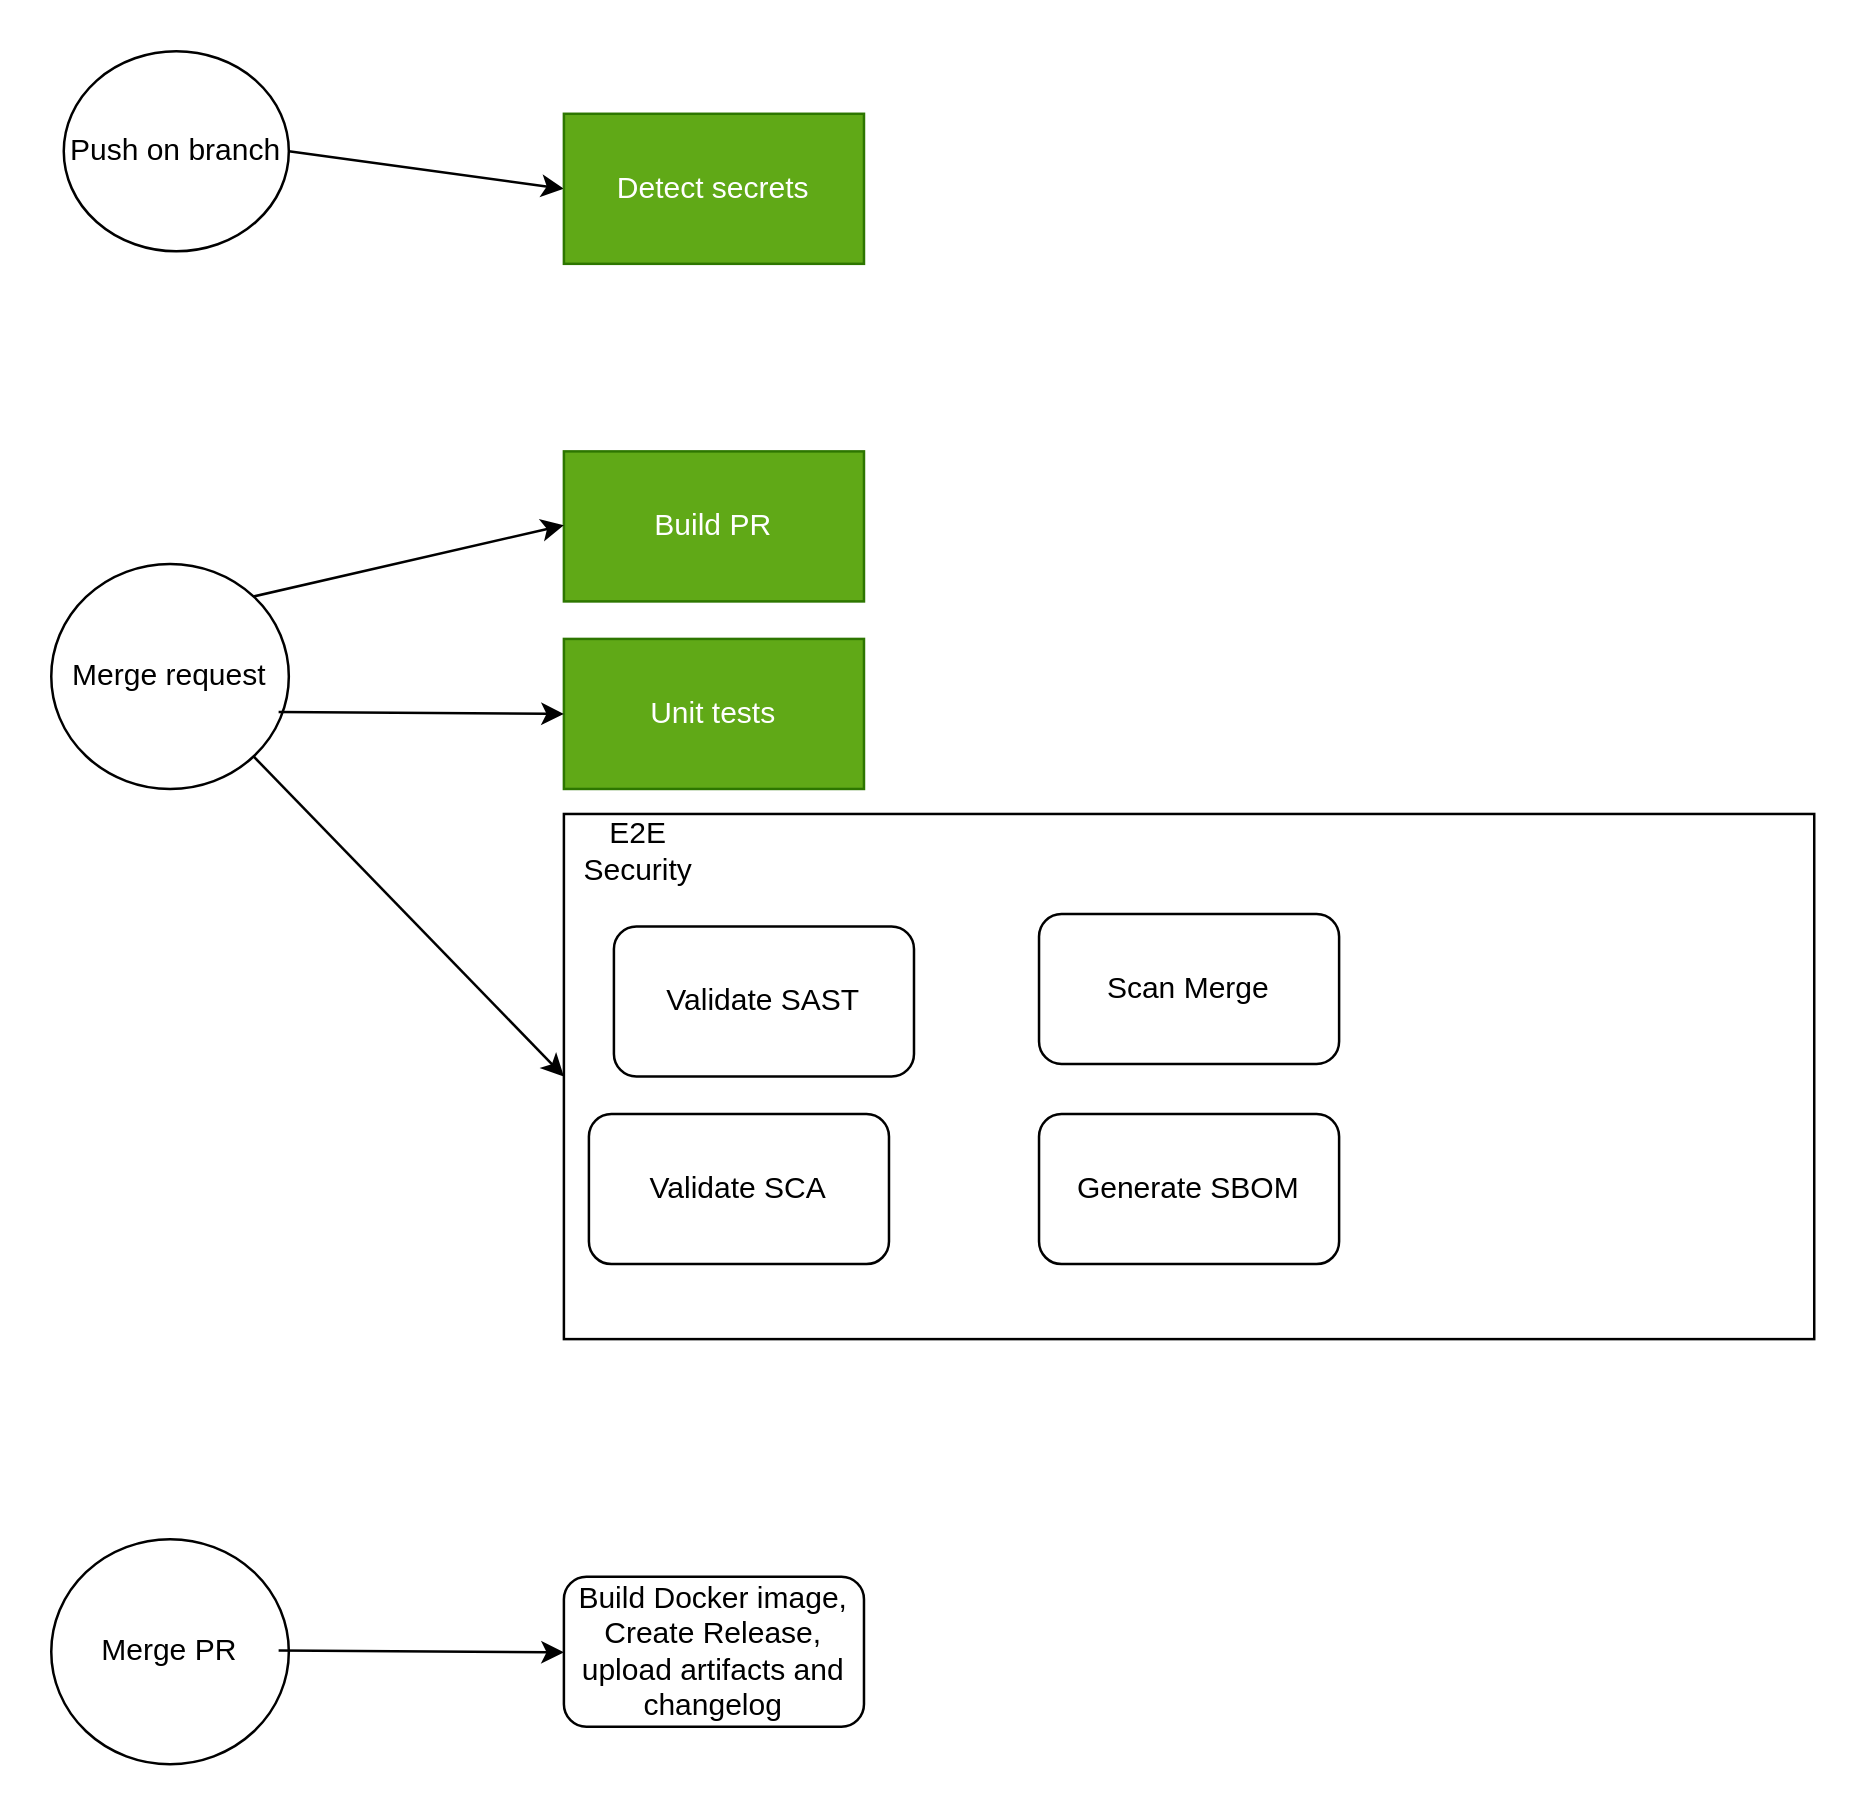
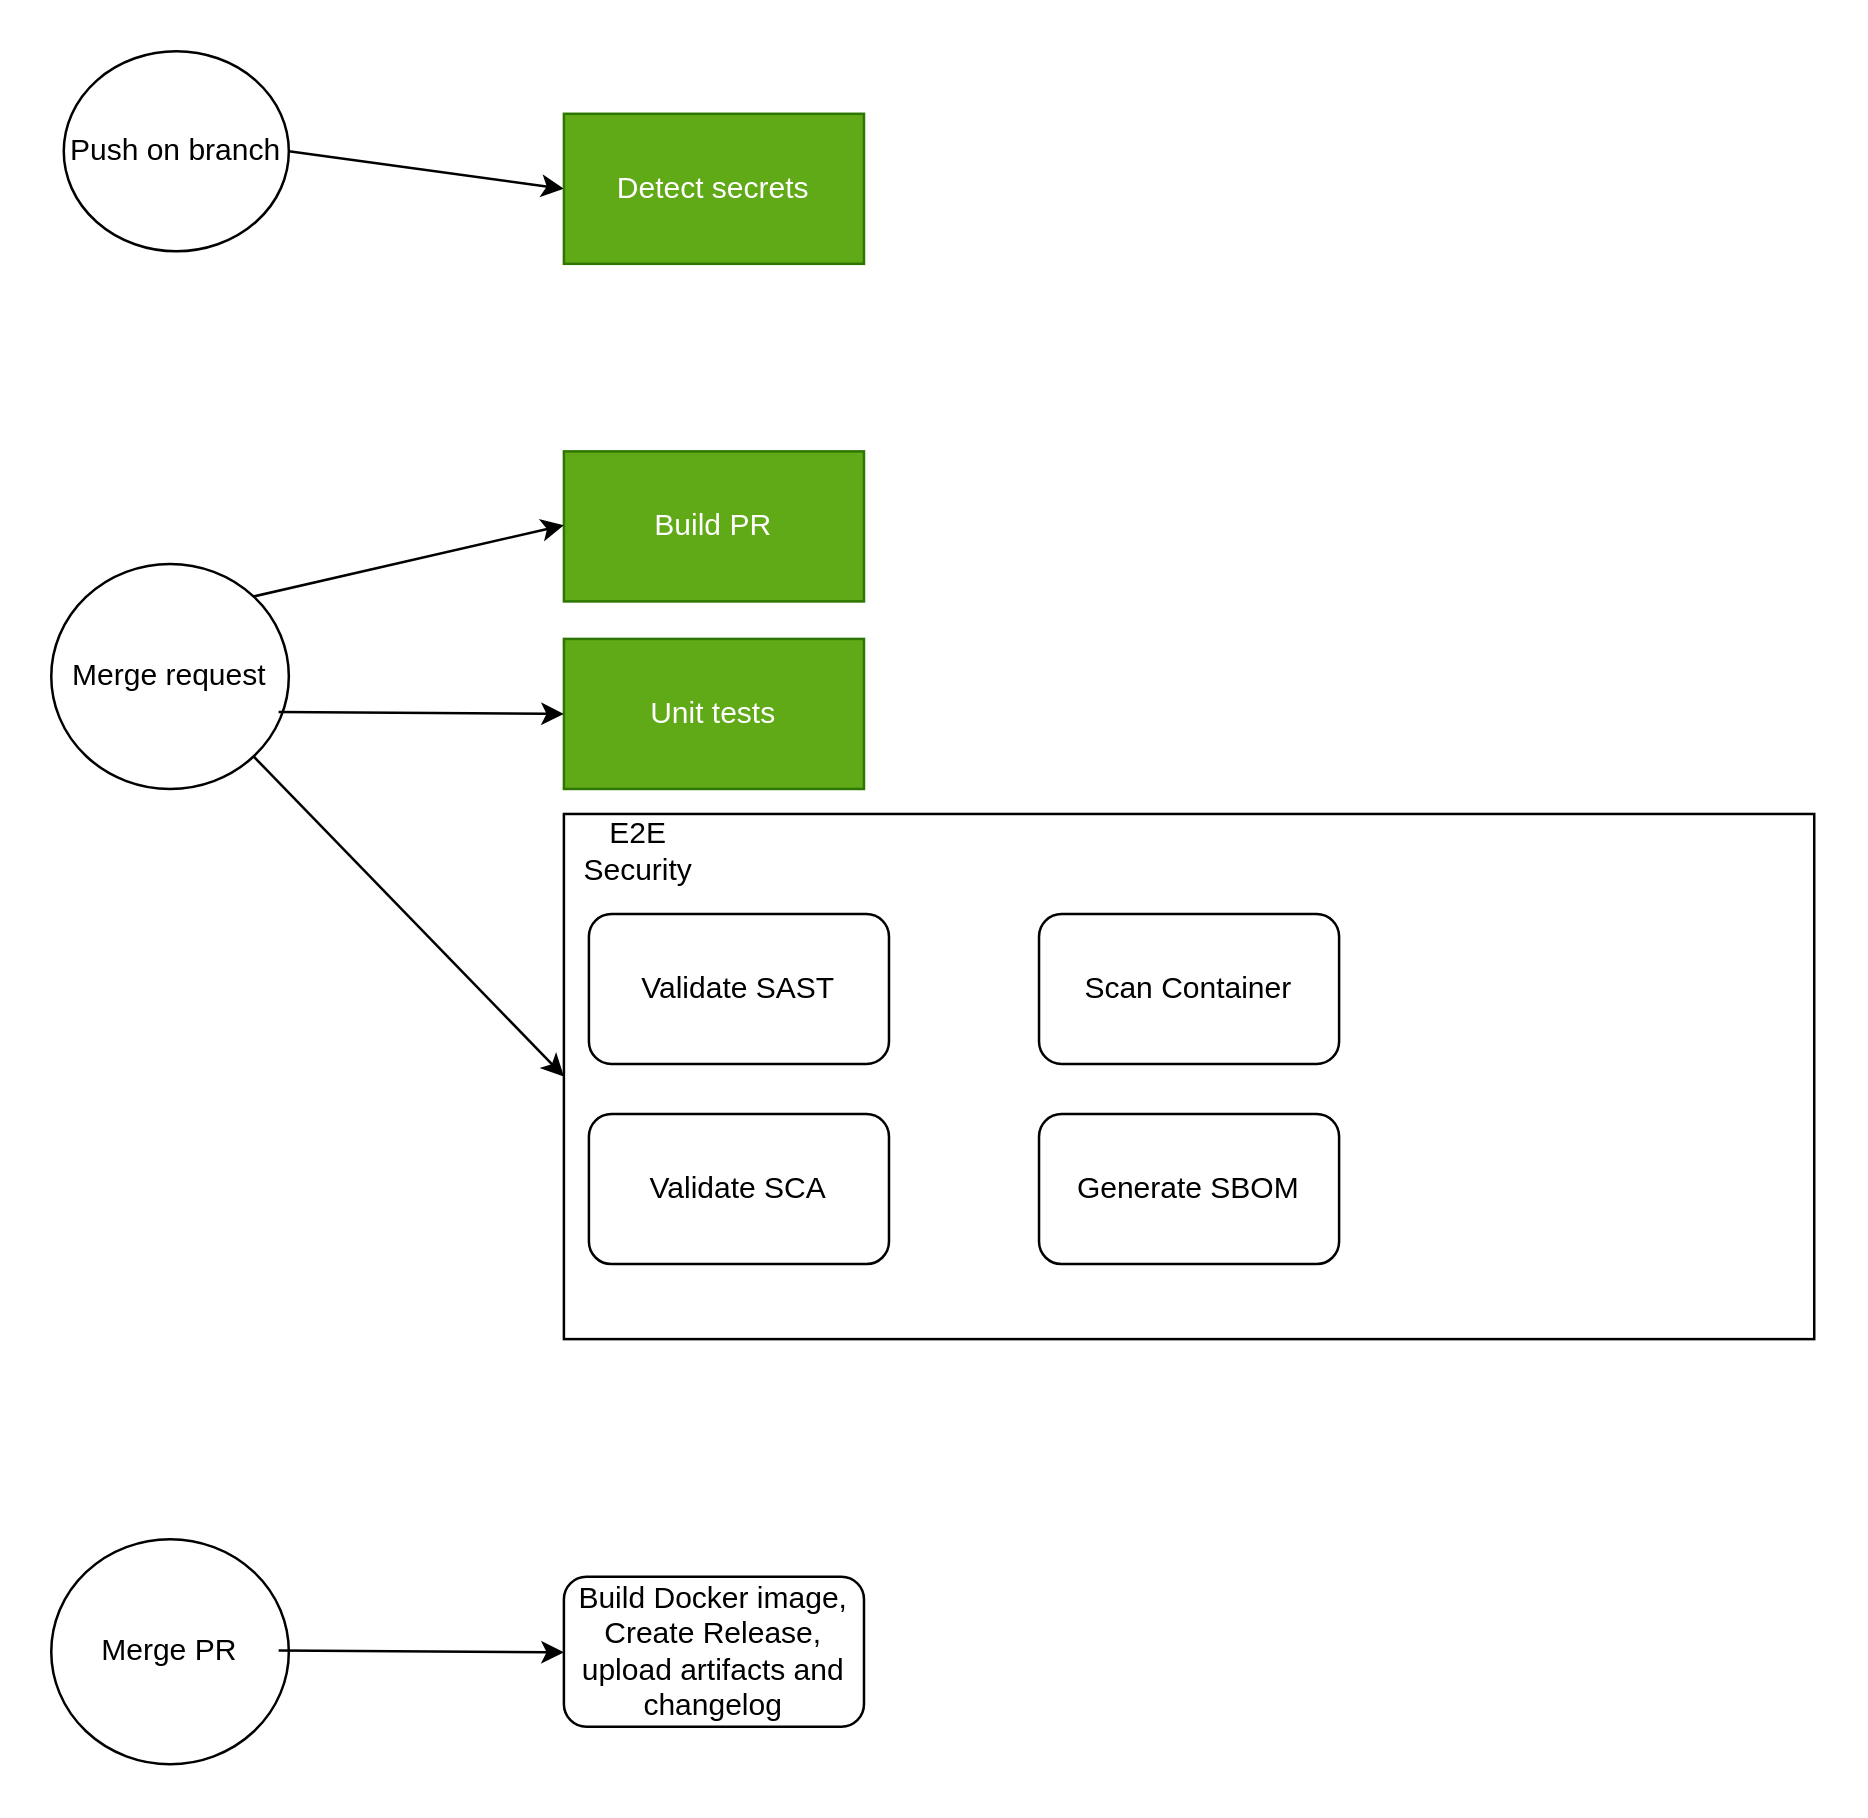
node "Scan Merge": label "Scan Merge" -> "Scan Container"
node "Validate SAST": moved (764, 1001) -> (739, 989)
